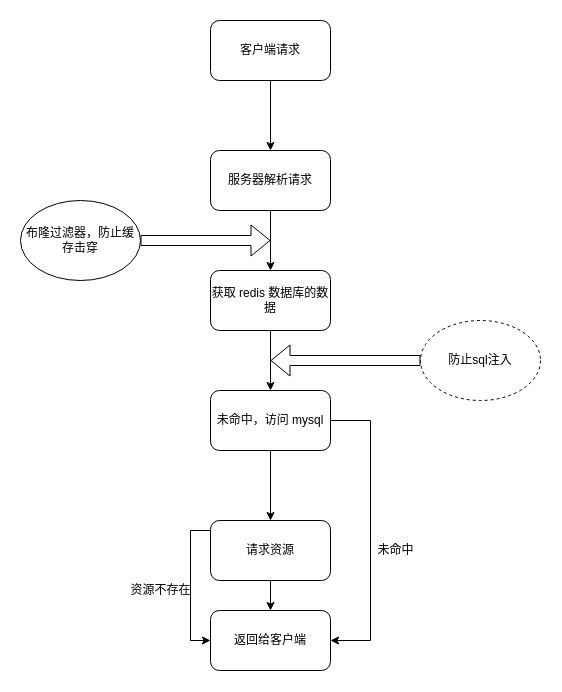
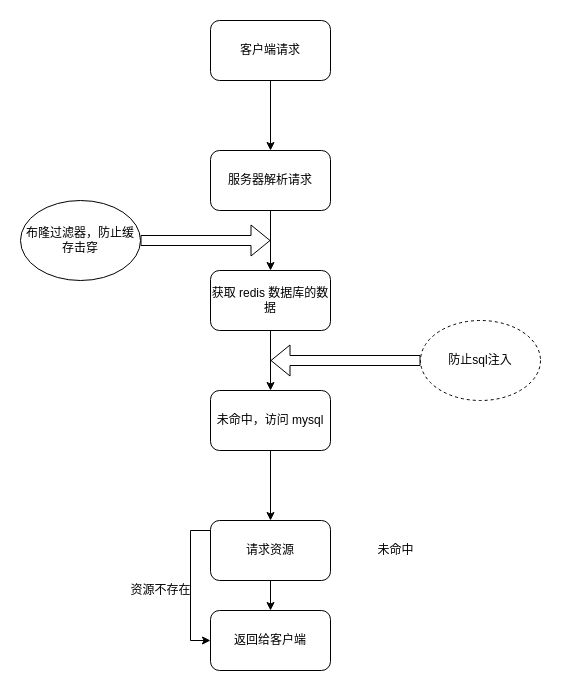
edge "未命中，访问 mysql" -> "返回给客户端": removed
